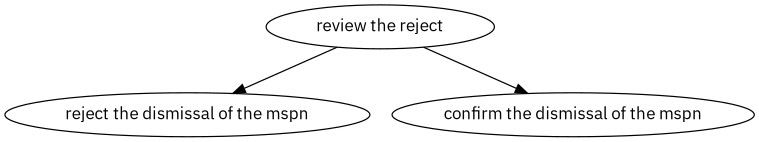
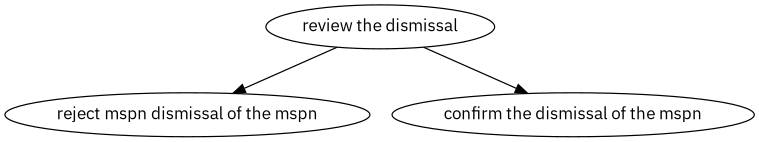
node "review the reject": label "review the reject" -> "review the dismissal"
node "reject the dismissal of the mspn": label "reject the dismissal of the mspn" -> "reject mspn dismissal of the mspn"
